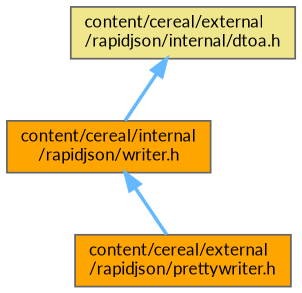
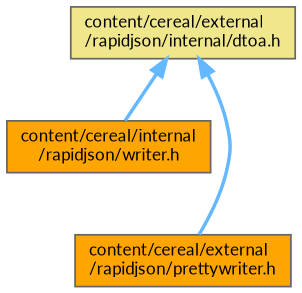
edge "content/cereal/external /rapidjson/prettywriter.h" -> "content/cereal/internal /rapidjson/writer.h": now "content/cereal/external /rapidjson/prettywriter.h" -> "content/cereal/external /rapidjson/internal/dtoa.h"
